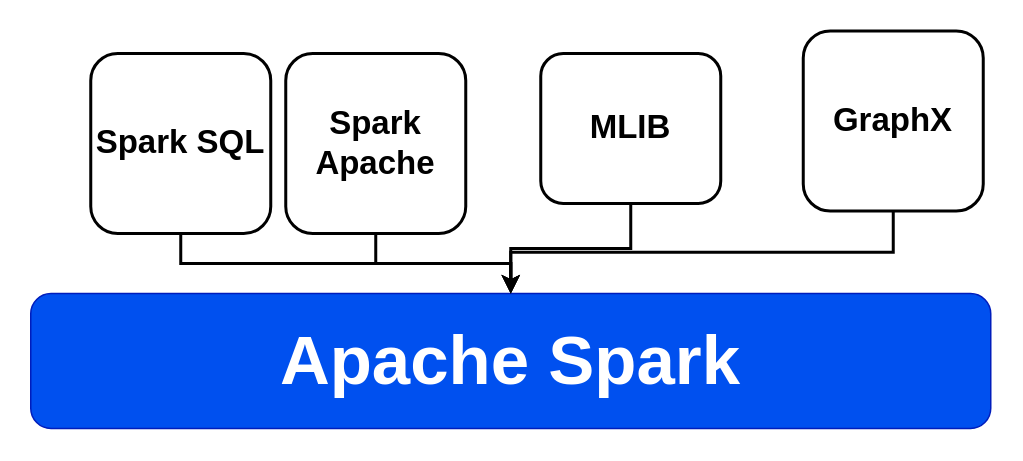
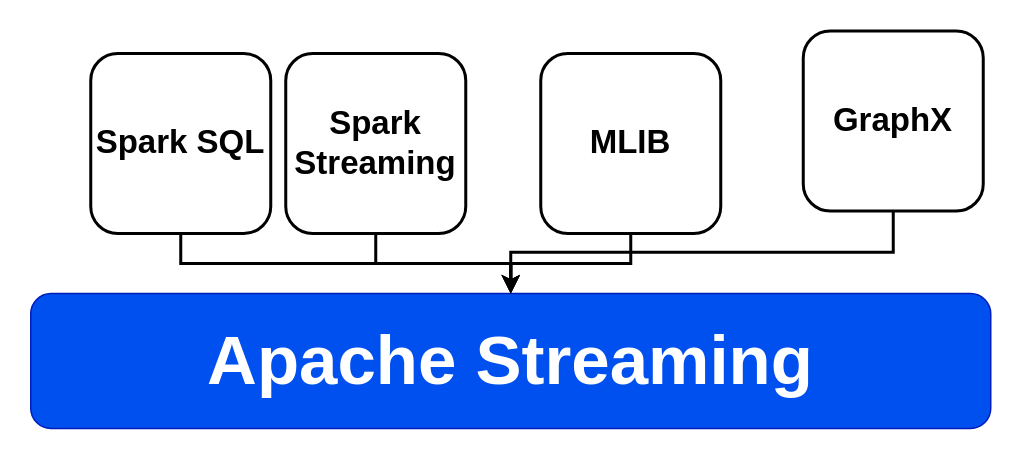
node "MLIB": size 180x150 -> 180x180
node "Spark Apache": label "Spark Apache" -> "Spark Streaming"
node "Apache Spark": label "Apache Spark" -> "Apache Streaming"
